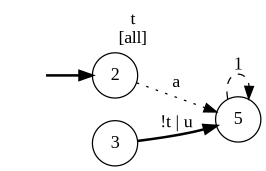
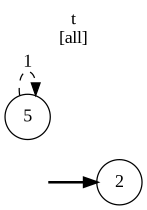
edge "2" -> "5": removed, label "a"
node "3": removed
